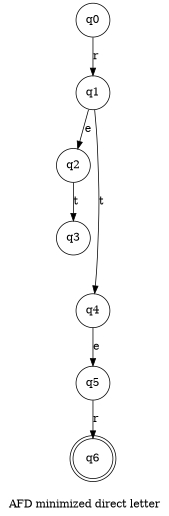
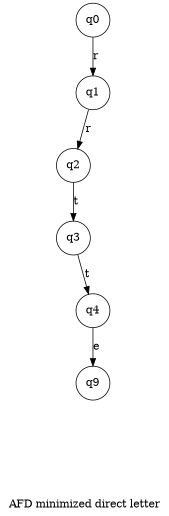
edge "q1" -> "q2": label "e" -> "r"
edge "q1" -> "q4": now "q3" -> "q4"
node "q5": label "q5" -> "q9"
node "q6": removed
